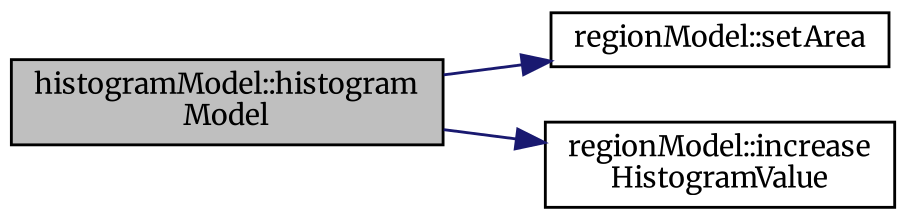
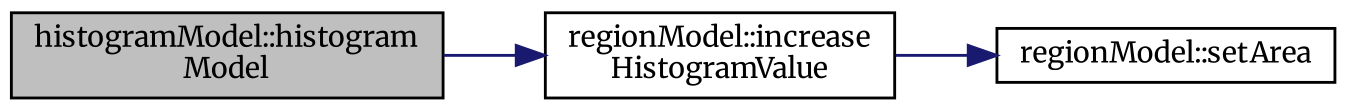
edge "histogramModel::histogram Model" -> "regionModel::setArea": now "regionModel::increase HistogramValue" -> "regionModel::setArea"
